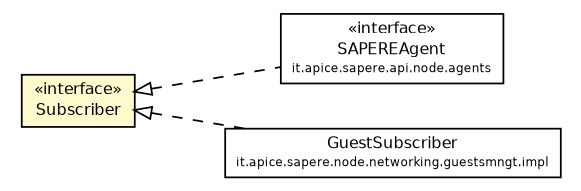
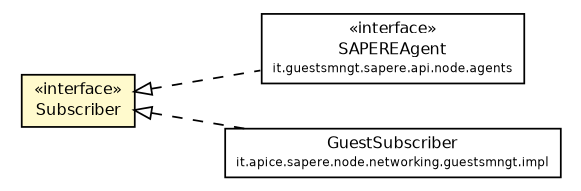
node "SAPEREAgent": text "it.apice.sapere.api.node.agents" -> "it.guestsmngt.sapere.api.node.agents"
